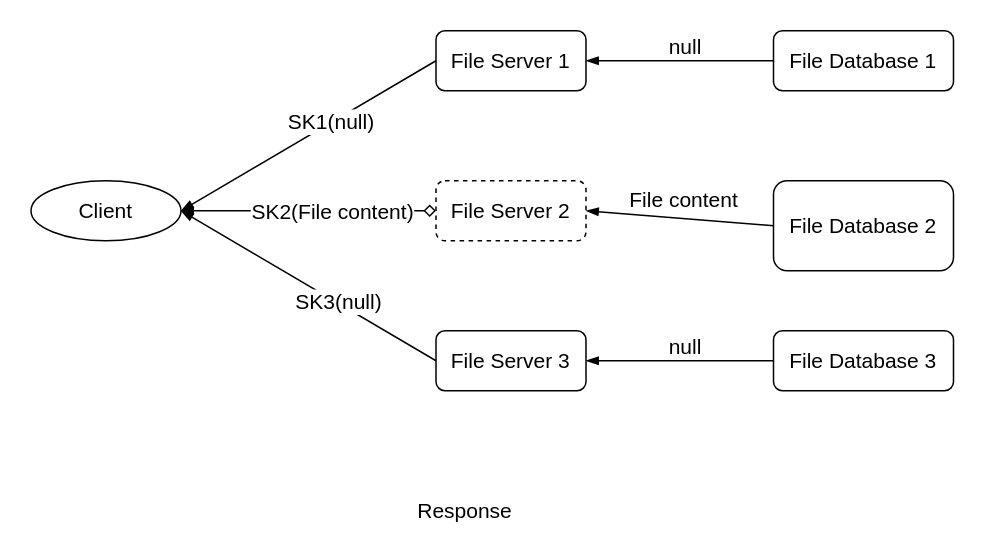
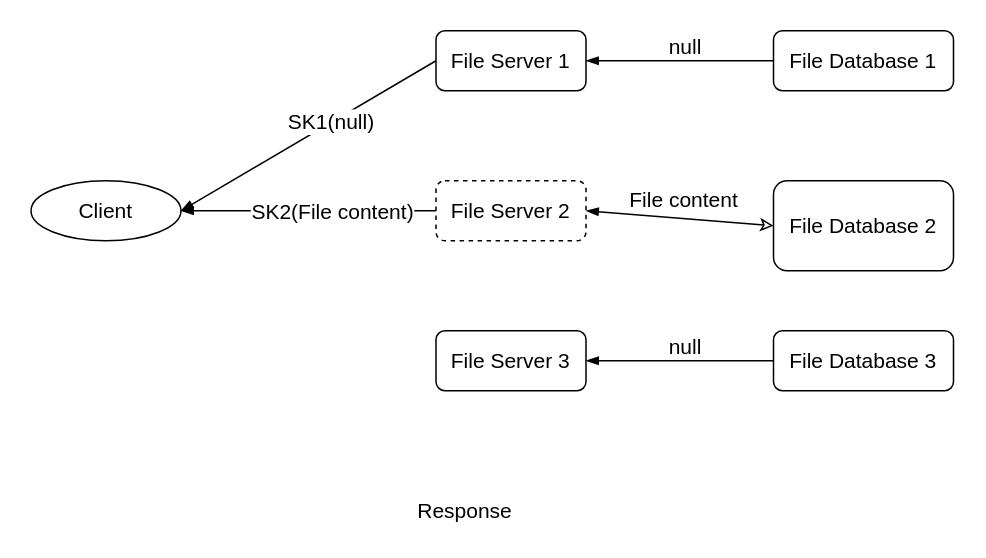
edge "Client" -- "File Server 2": arrowhead diamond -> none
edge "File Database 2" -> "File Server 2": arrowhead none -> classic
edge "File Server 3" -> "Client": removed, label "SK3(null)"
